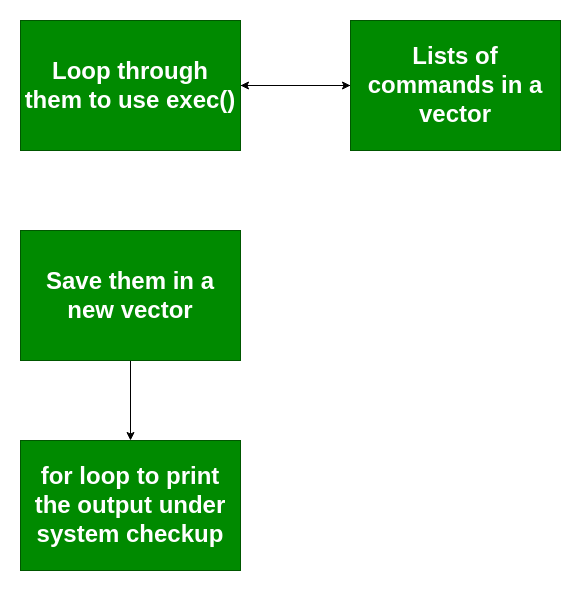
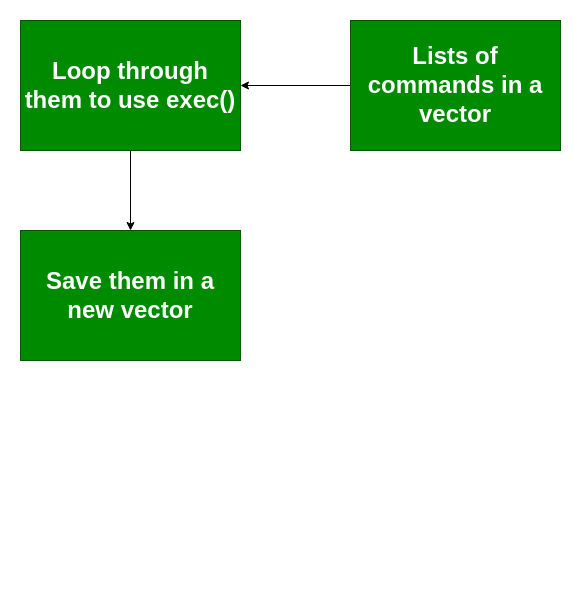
edge "Loop through them to use exec()" -> "Lists of commands in a vector": now "Loop through them to use exec()" -> "Save them in a new vector"
edge "Save them in a new vector" -> "for loop to print the output under system checkup": removed
node "for loop to print the output under system checkup": removed
